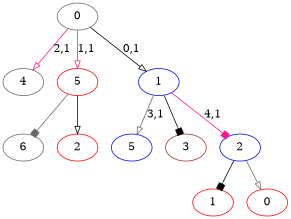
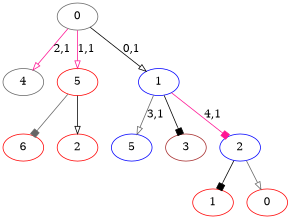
node "6": color gray40 -> red
